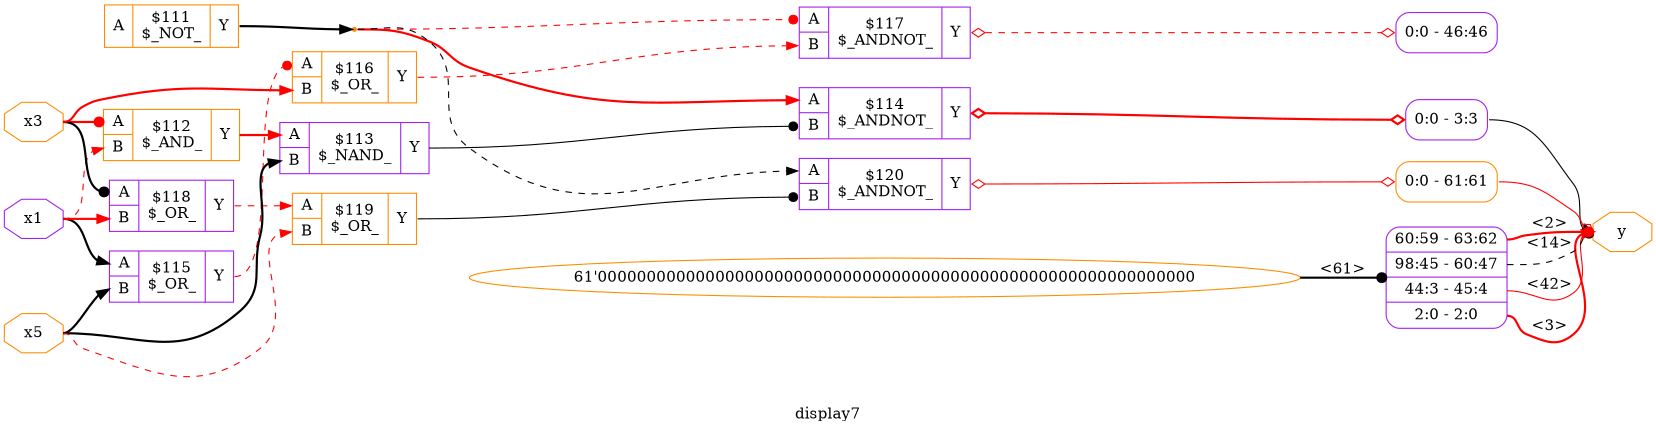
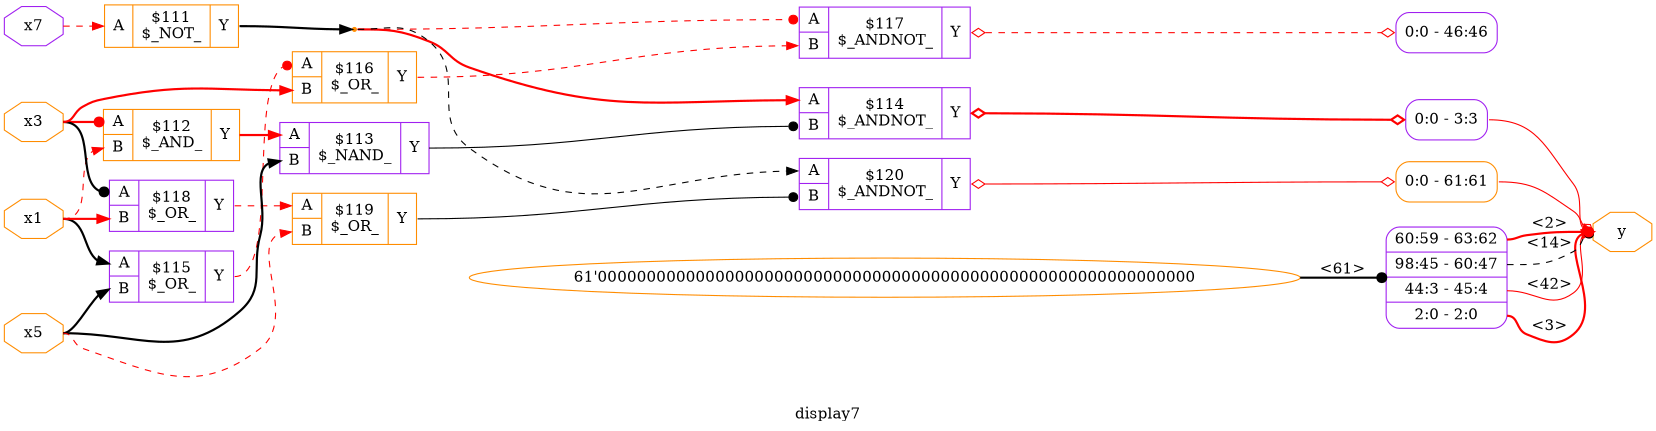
node "x7": added
edge "0:0 - 3:3" -> "y": color black -> red
node "x1": color purple -> darkorange
